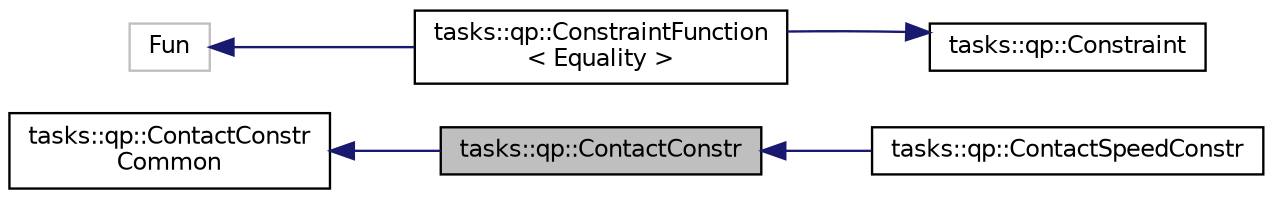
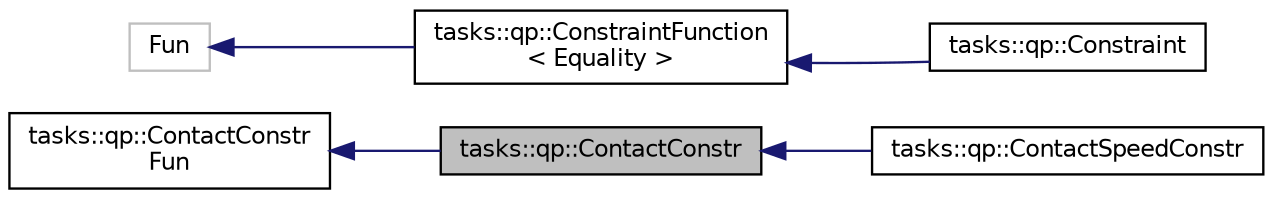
edge "tasks::qp::ConstraintFunction < Equality >" -> "tasks::qp::Constraint": reversed
node "tasks::qp::ContactConstr Common": label "tasks::qp::ContactConstr Common" -> "tasks::qp::ContactConstr Fun"
